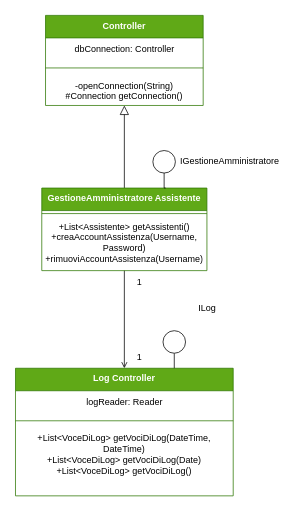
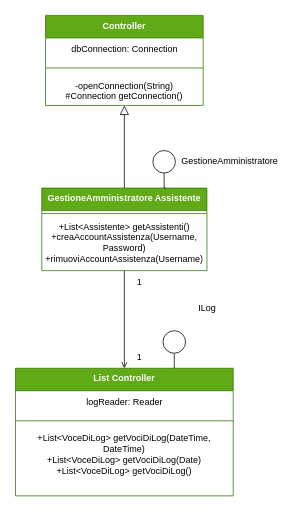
node "dbConnection: Controller": label "dbConnection: Controller" -> "dbConnection: Connection"
node "IGestioneAmministratore": label "IGestioneAmministratore" -> "GestioneAmministratore"
node "Log Controller": label "Log Controller" -> "List Controller"
